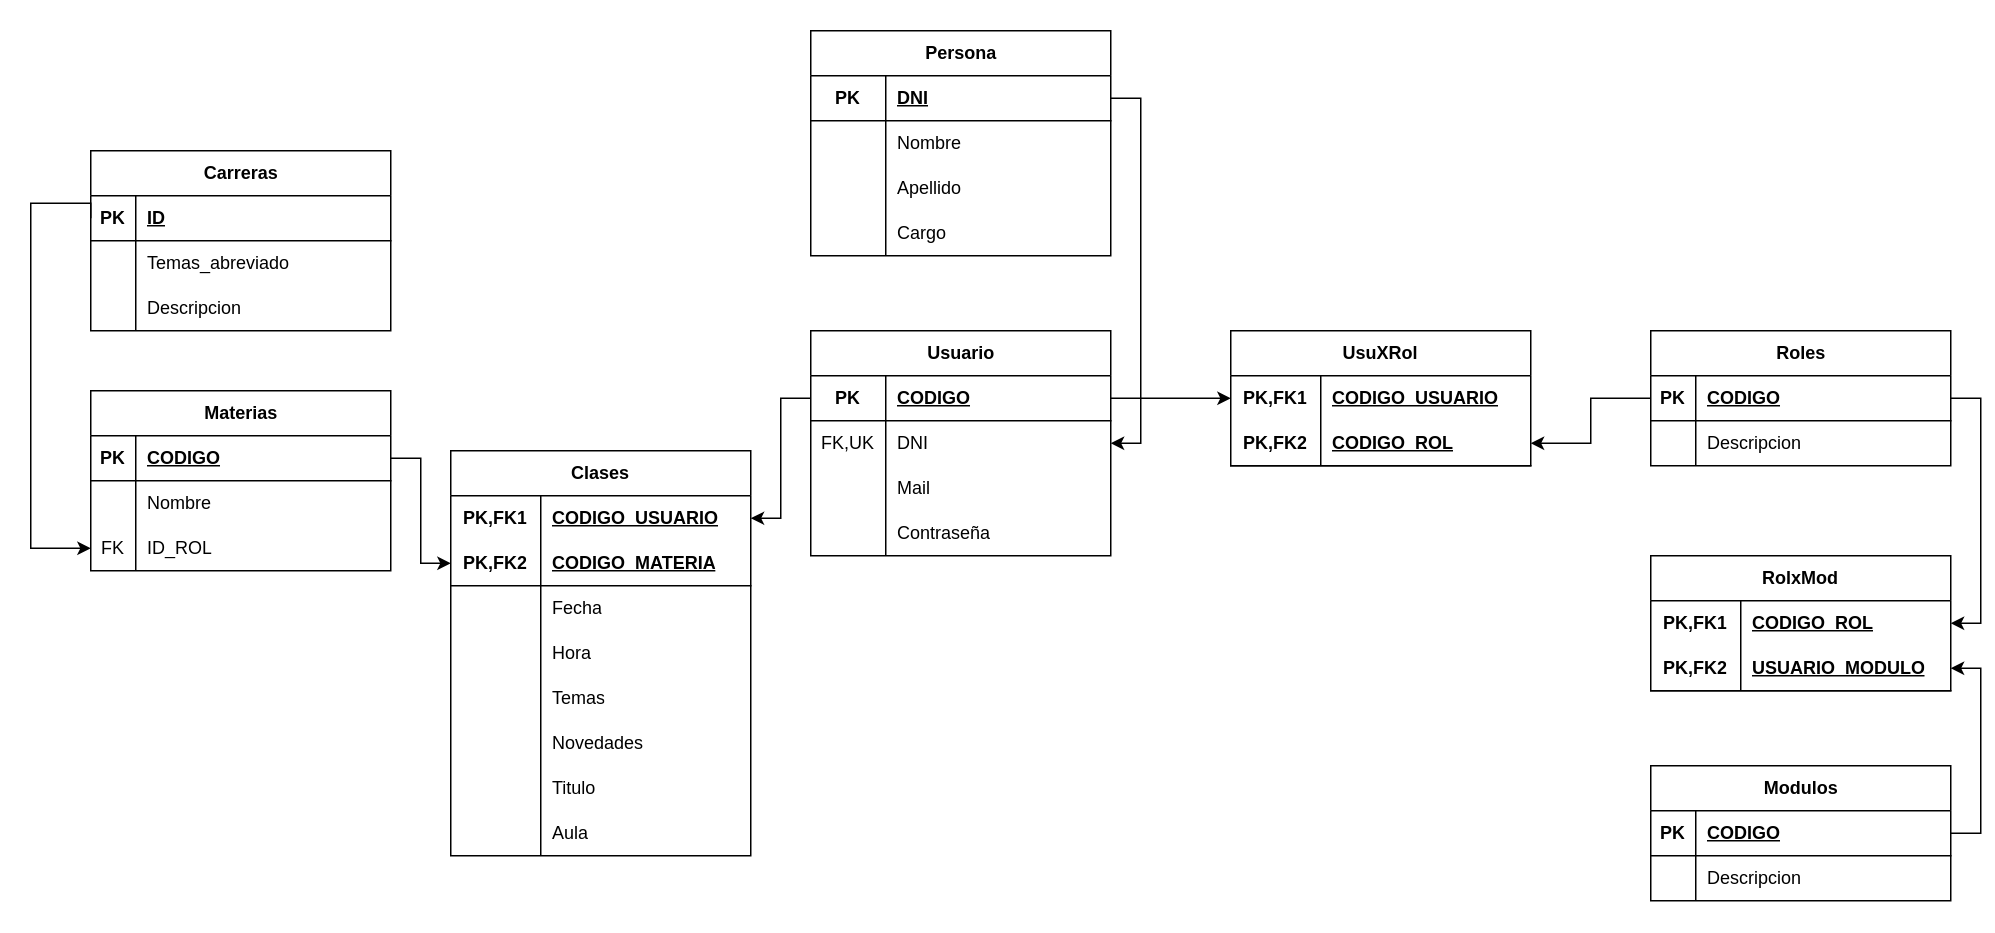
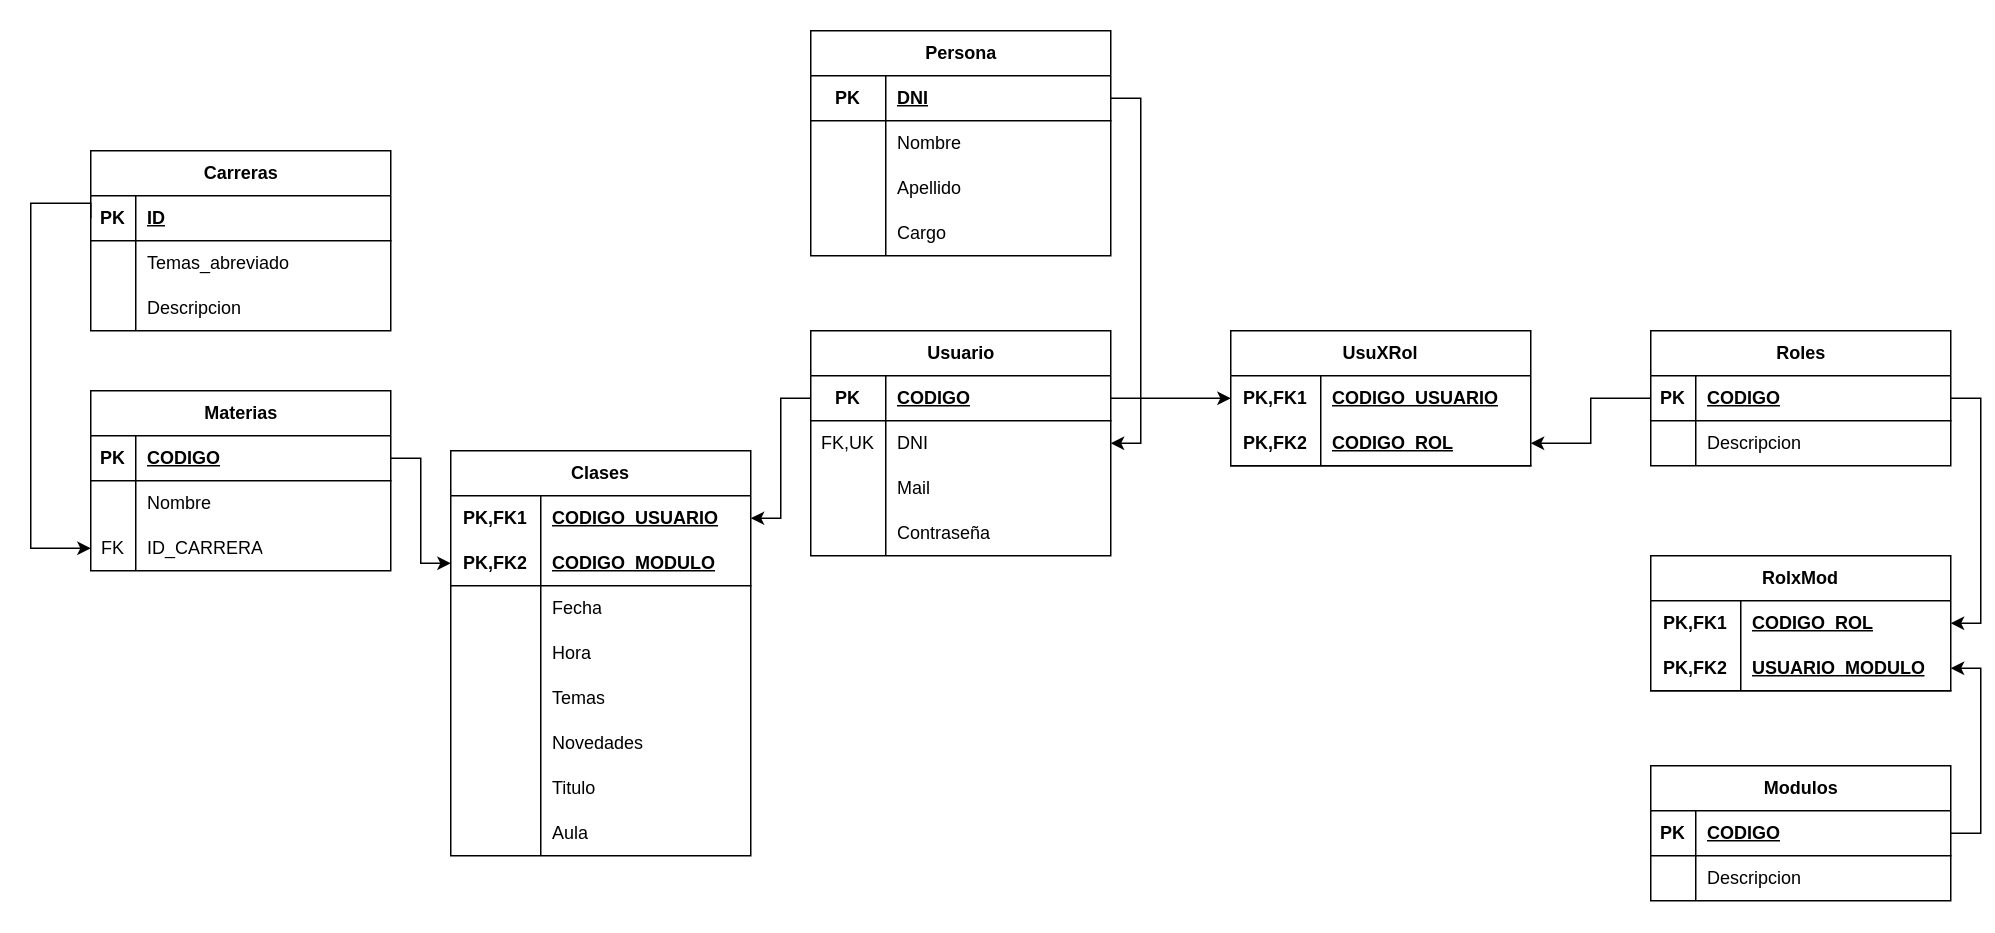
node "ID_ROL": label "ID_ROL" -> "ID_CARRERA"
node "CODIGO_MATERIA": label "CODIGO_MATERIA" -> "CODIGO_MODULO"
